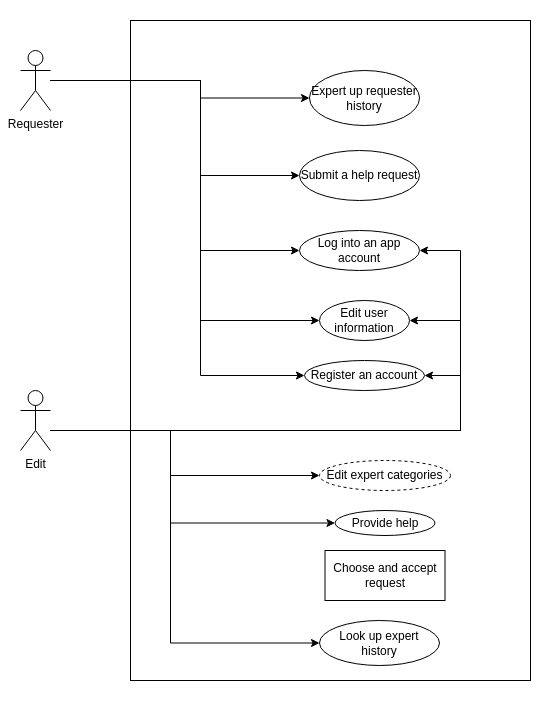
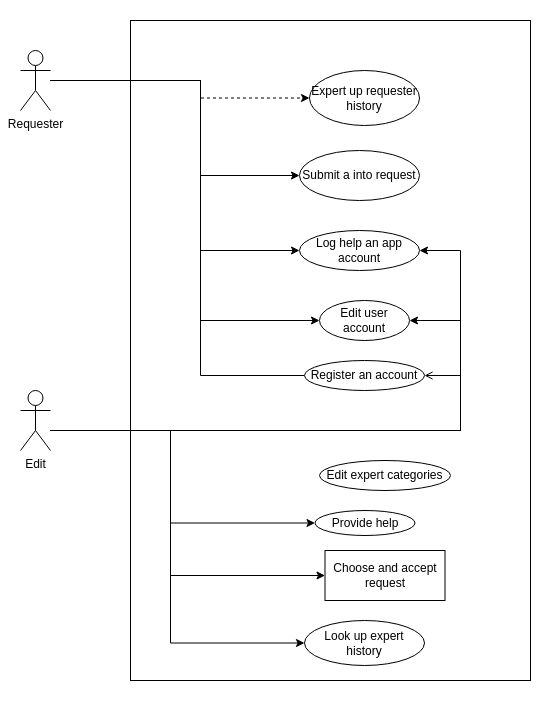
edge "Requester" -> "Expert up requester history": style solid -> dashed
node "Submit a help request": label "Submit a help request" -> "Submit a into request"
node "Log into an app account": label "Log into an app account" -> "Log help an app account"
node "Edit user information": label "Edit user information" -> "Edit user account"
edge "Requester" -> "Register an account": arrowhead classic -> none
edge "Edit" -> "Register an account": arrowhead classic -> open
edge "Edit" -> "Edit expert categories": removed
node "Edit expert categories": style dashed -> solid
node "Provide help": moved (385, 523) -> (365, 523)
edge "Edit" -> "Choose and accept request": added
node "Look up expert history": moved (380, 643) -> (365, 643)
